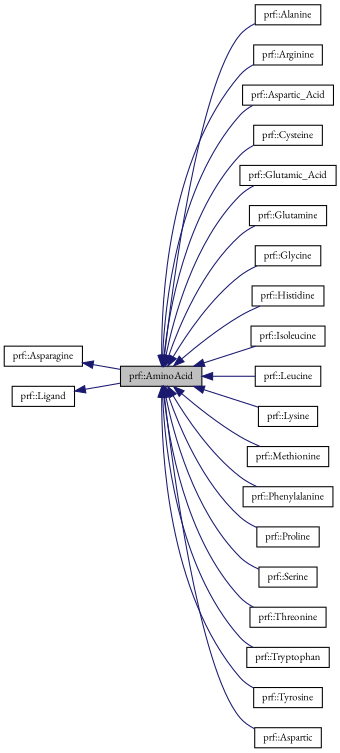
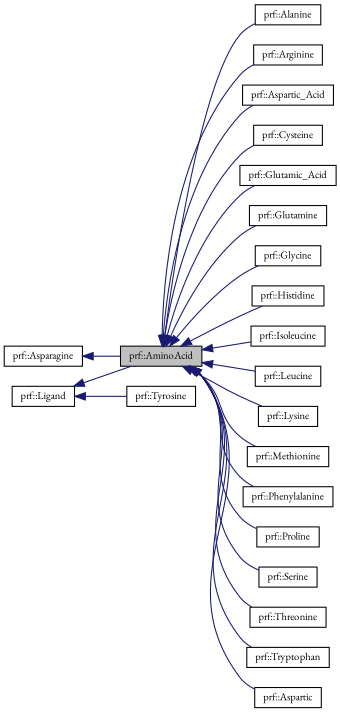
edge "prf::Tyrosine" -> "prf::AminoAcid": now "prf::Tyrosine" -> "prf::Ligand"
